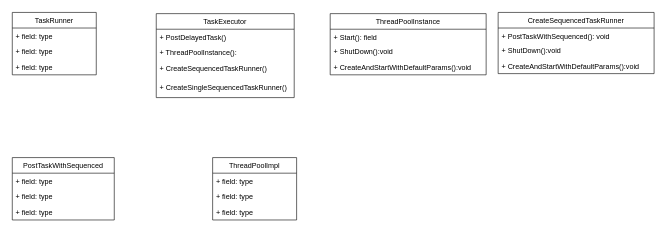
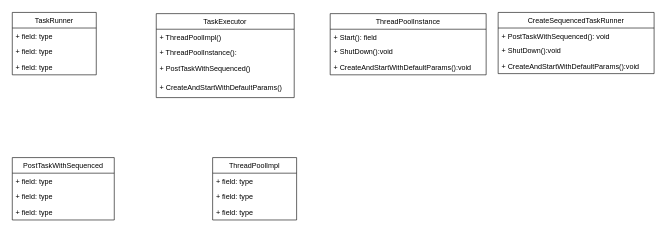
node "+ PostDelayedTask()": label "+ PostDelayedTask()" -> "+ ThreadPoolImpl()"
node "+ CreateSequencedTaskRunner()": label "+ CreateSequencedTaskRunner()" -> "+ PostTaskWithSequenced()"
node "+ CreateSingleSequencedTaskRunner()": label "+ CreateSingleSequencedTaskRunner()" -> "+ CreateAndStartWithDefaultParams()"
